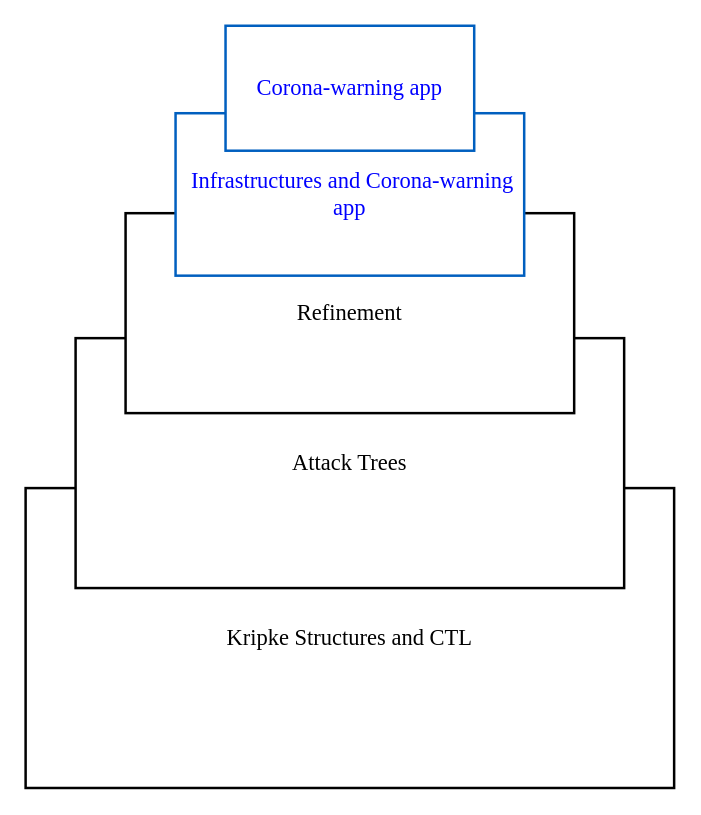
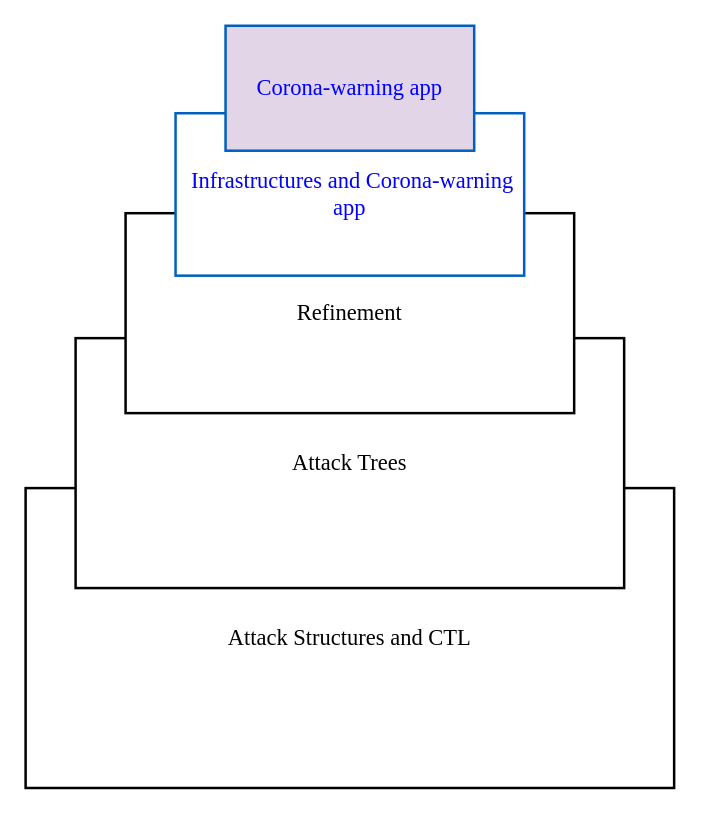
node "Corona-warning app": fillcolor #ffffff -> #e1d5e7
node "Kripke Structures and CTL": label "Kripke Structures and CTL" -> "Attack Structures and CTL"
